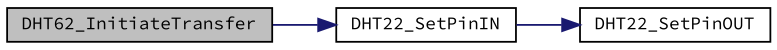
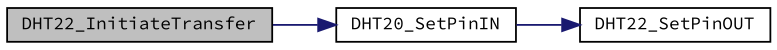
node "DHT62_InitiateTransfer": label "DHT62_InitiateTransfer" -> "DHT22_InitiateTransfer"
node "DHT22_SetPinIN": label "DHT22_SetPinIN" -> "DHT20_SetPinIN"
